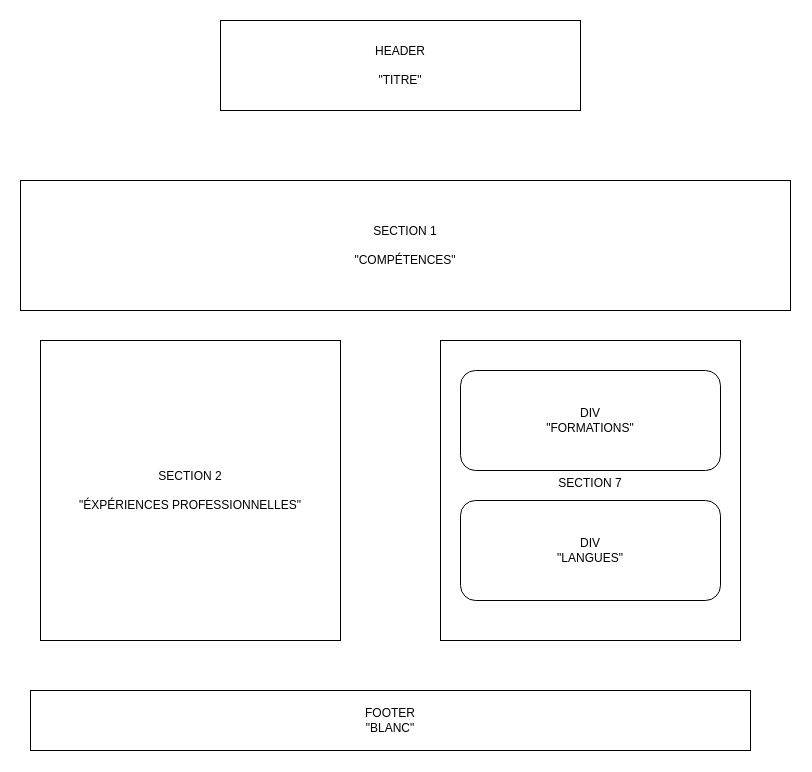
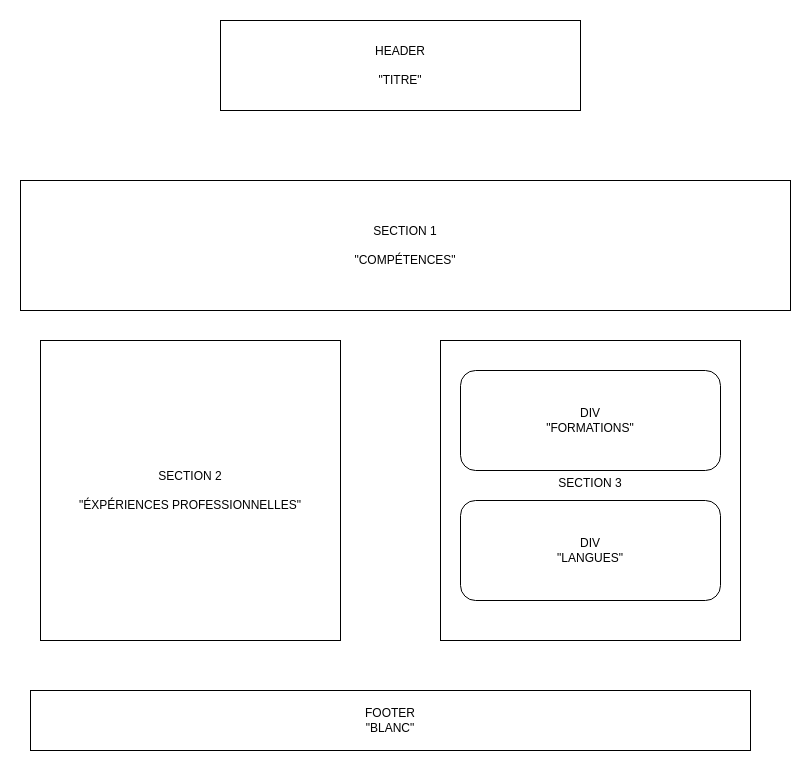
node "SECTION 7": label "SECTION 7" -> "SECTION 3"
